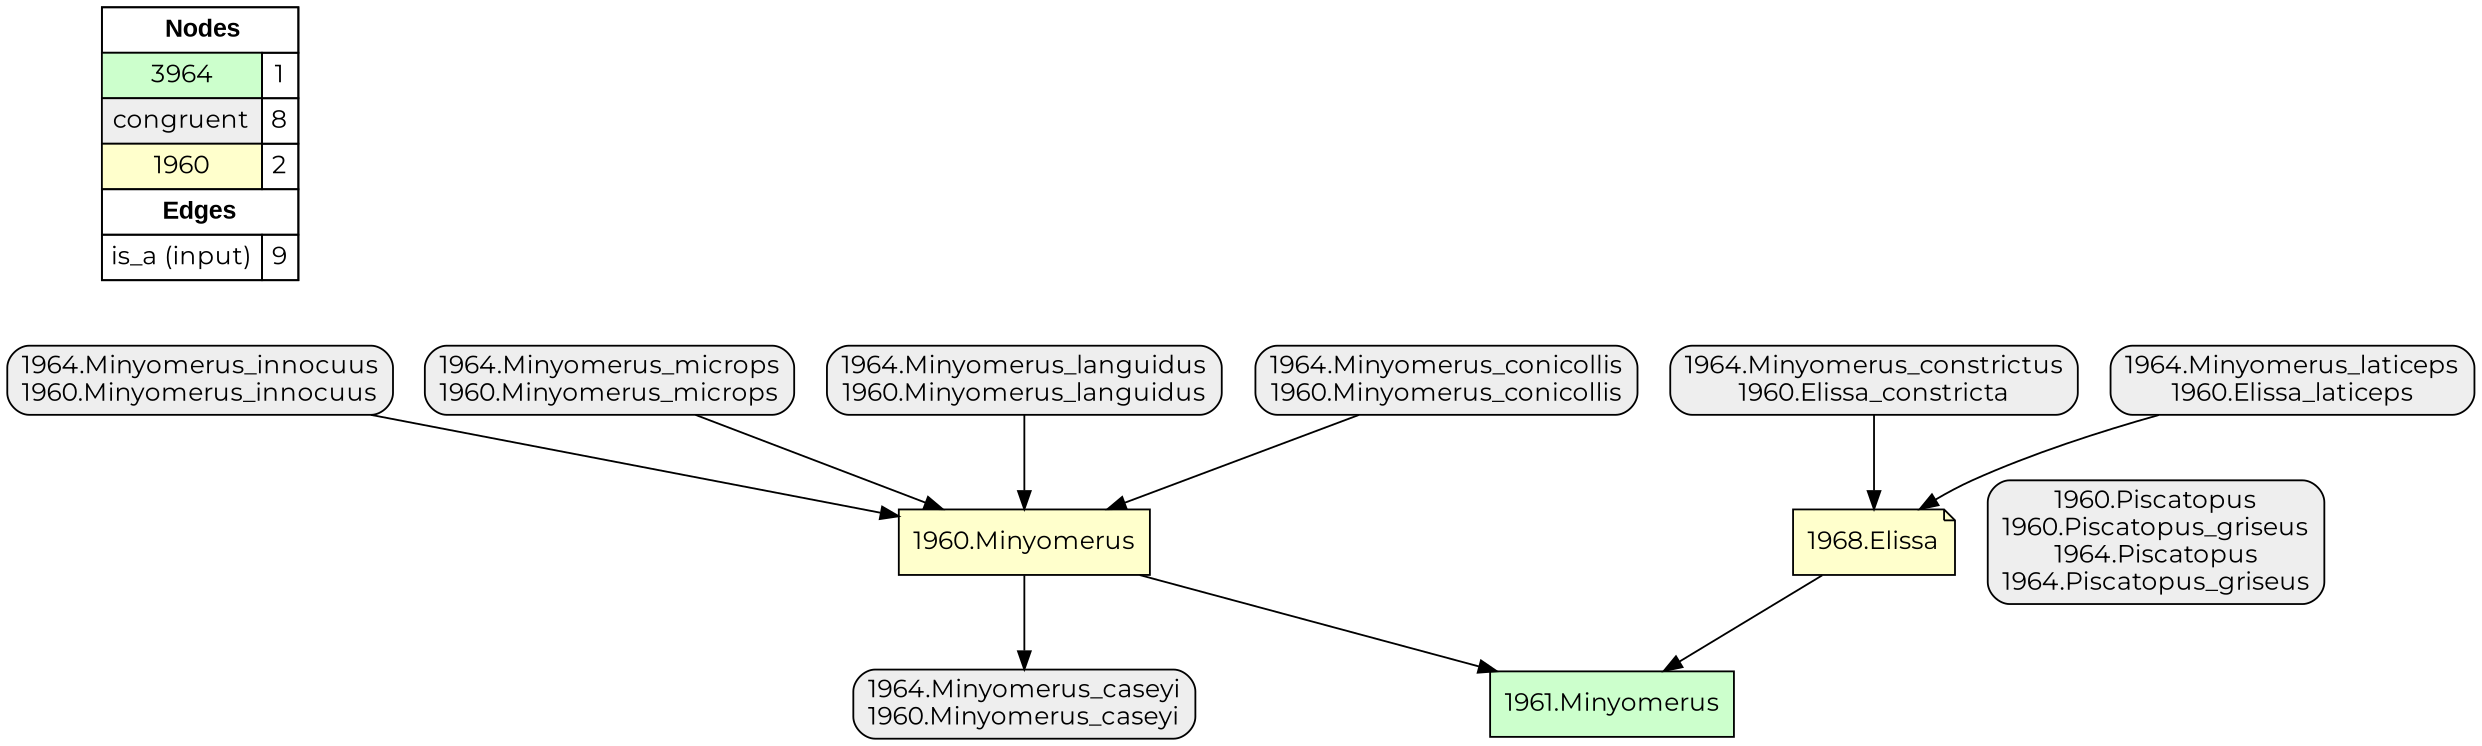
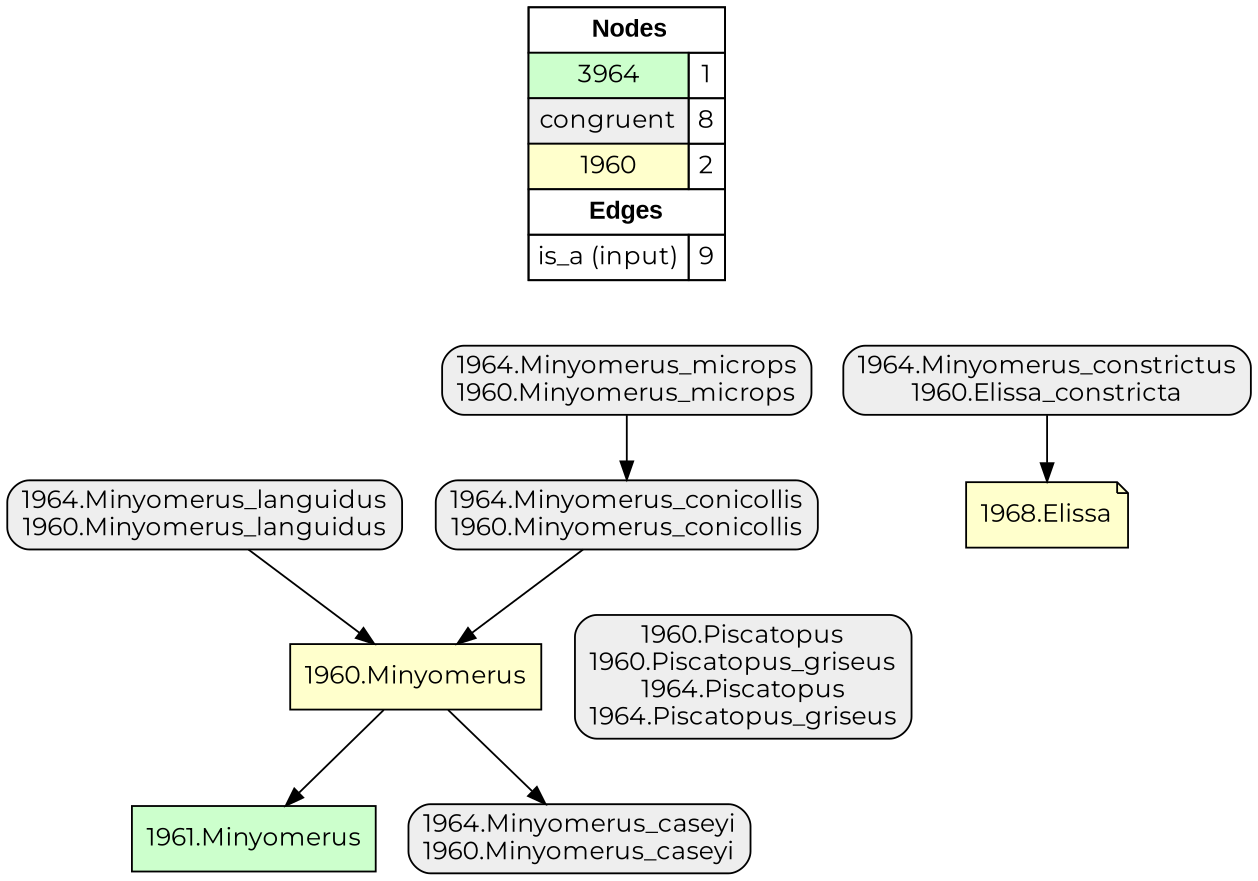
node "1964.Minyomerus_innocuus 1960.Minyomerus_innocuus": removed
node "1964.Minyomerus_laticeps 1960.Elissa_laticeps": removed
edge "1964.Minyomerus_microps 1960.Minyomerus_microps" -> "1960.Minyomerus": now "1964.Minyomerus_microps 1960.Minyomerus_microps" -> "1964.Minyomerus_conicollis 1960.Minyomerus_conicollis"
edge "1968.Elissa" -> "1961.Minyomerus": removed
